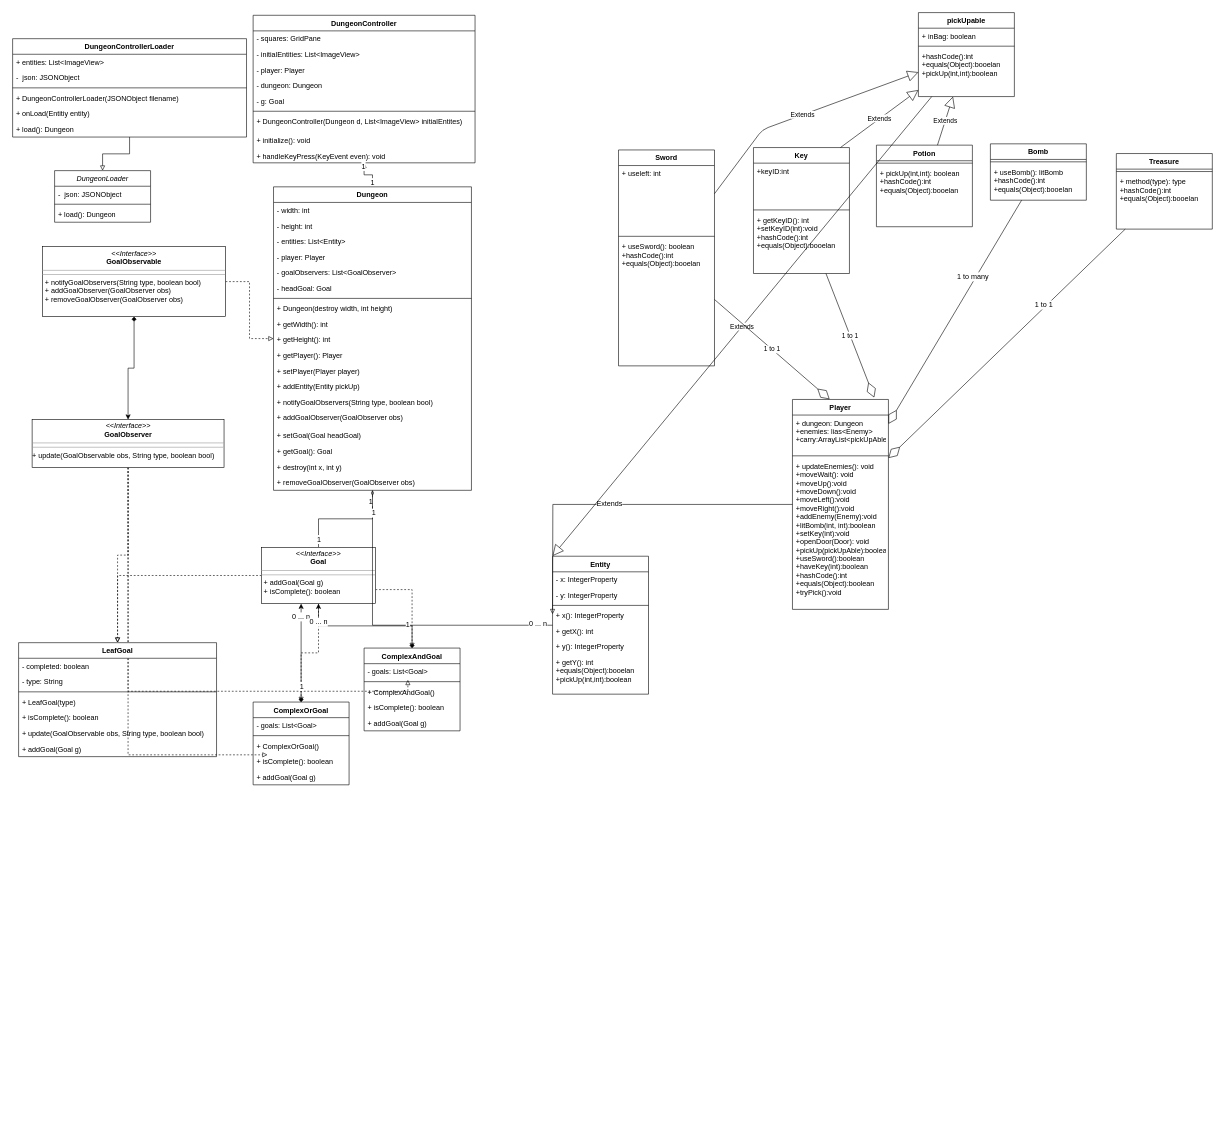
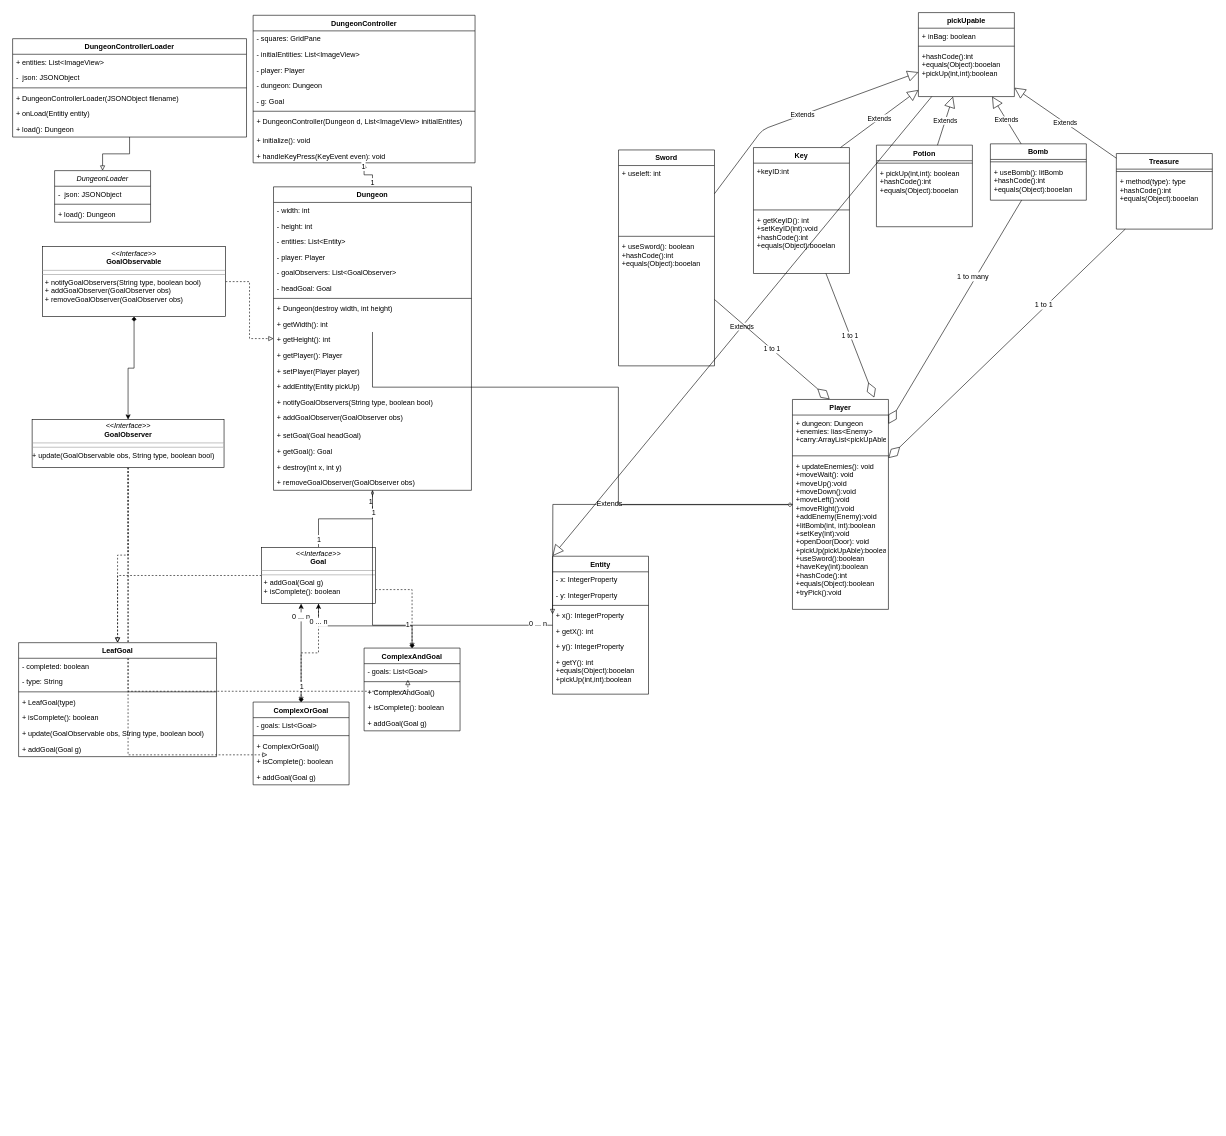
edge "Bomb" -> "pickUpable": added, label "Extends"
edge "Treasure" -> "pickUpable": added, label "Extends"
edge "+ getWidth(): int" -> "Player": added
